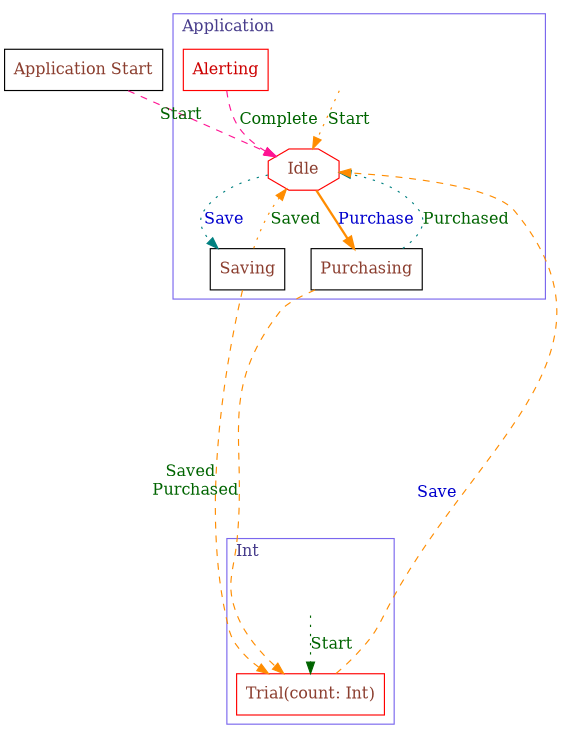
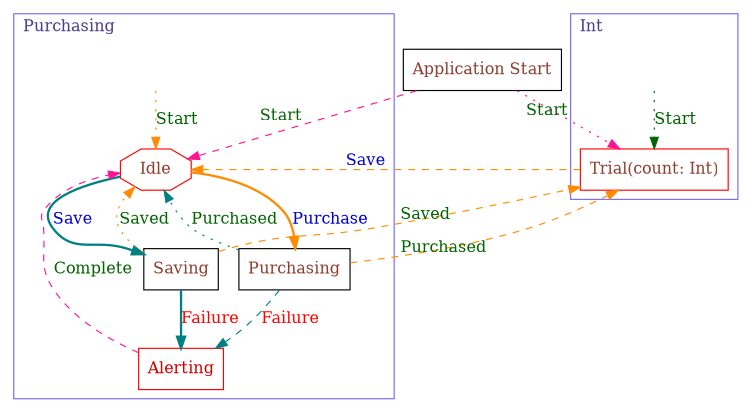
cluster "Application": label "Application" -> "Purchasing"
edge "Application Start" -> "Trial(count: Int)": added, label "Start"
edge "Idle" -> "Saving": style dotted -> bold
edge "Saving" -> "Alerting": added, label "Failure"
edge "Purchasing" -> "Alerting": added, label "Failure"
